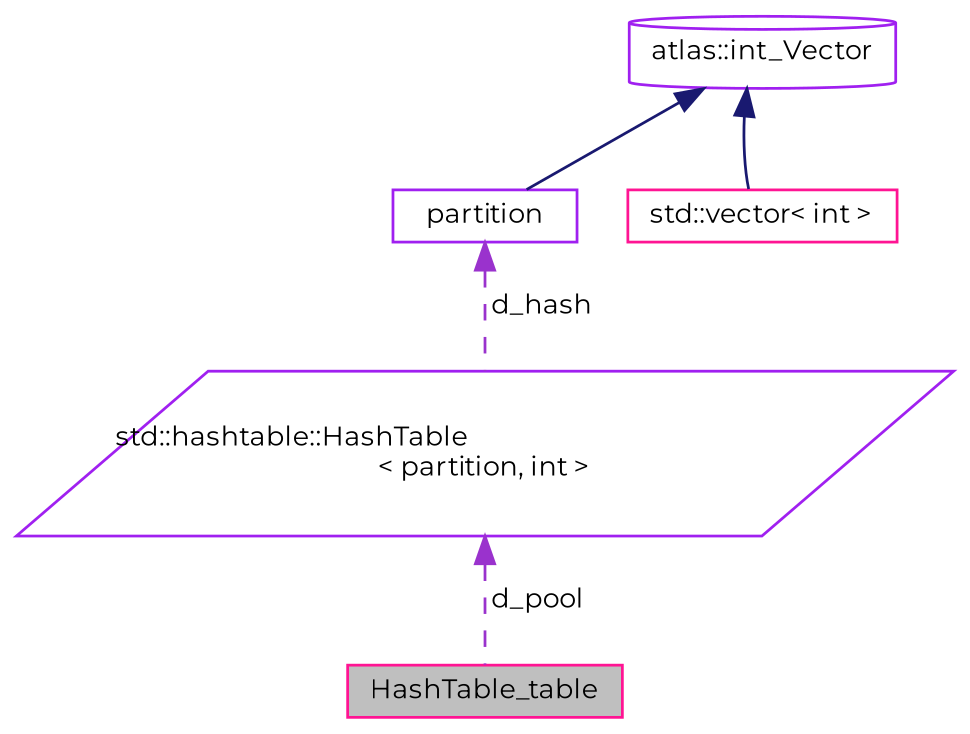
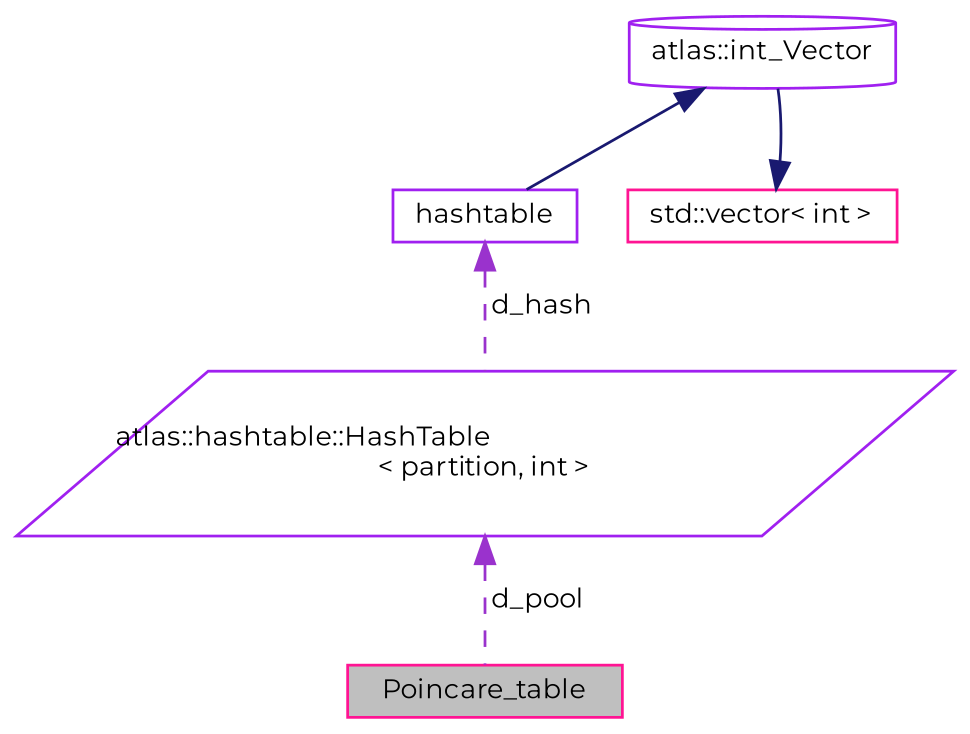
edge "std::vector< int >" -> "atlas::int_Vector": reversed
node "partition": label "partition" -> "hashtable"
node "std::hashtable::HashTable < partition, int >": label "std::hashtable::HashTable < partition, int >" -> "atlas::hashtable::HashTable < partition, int >"
node "HashTable_table": label "HashTable_table" -> "Poincare_table"
